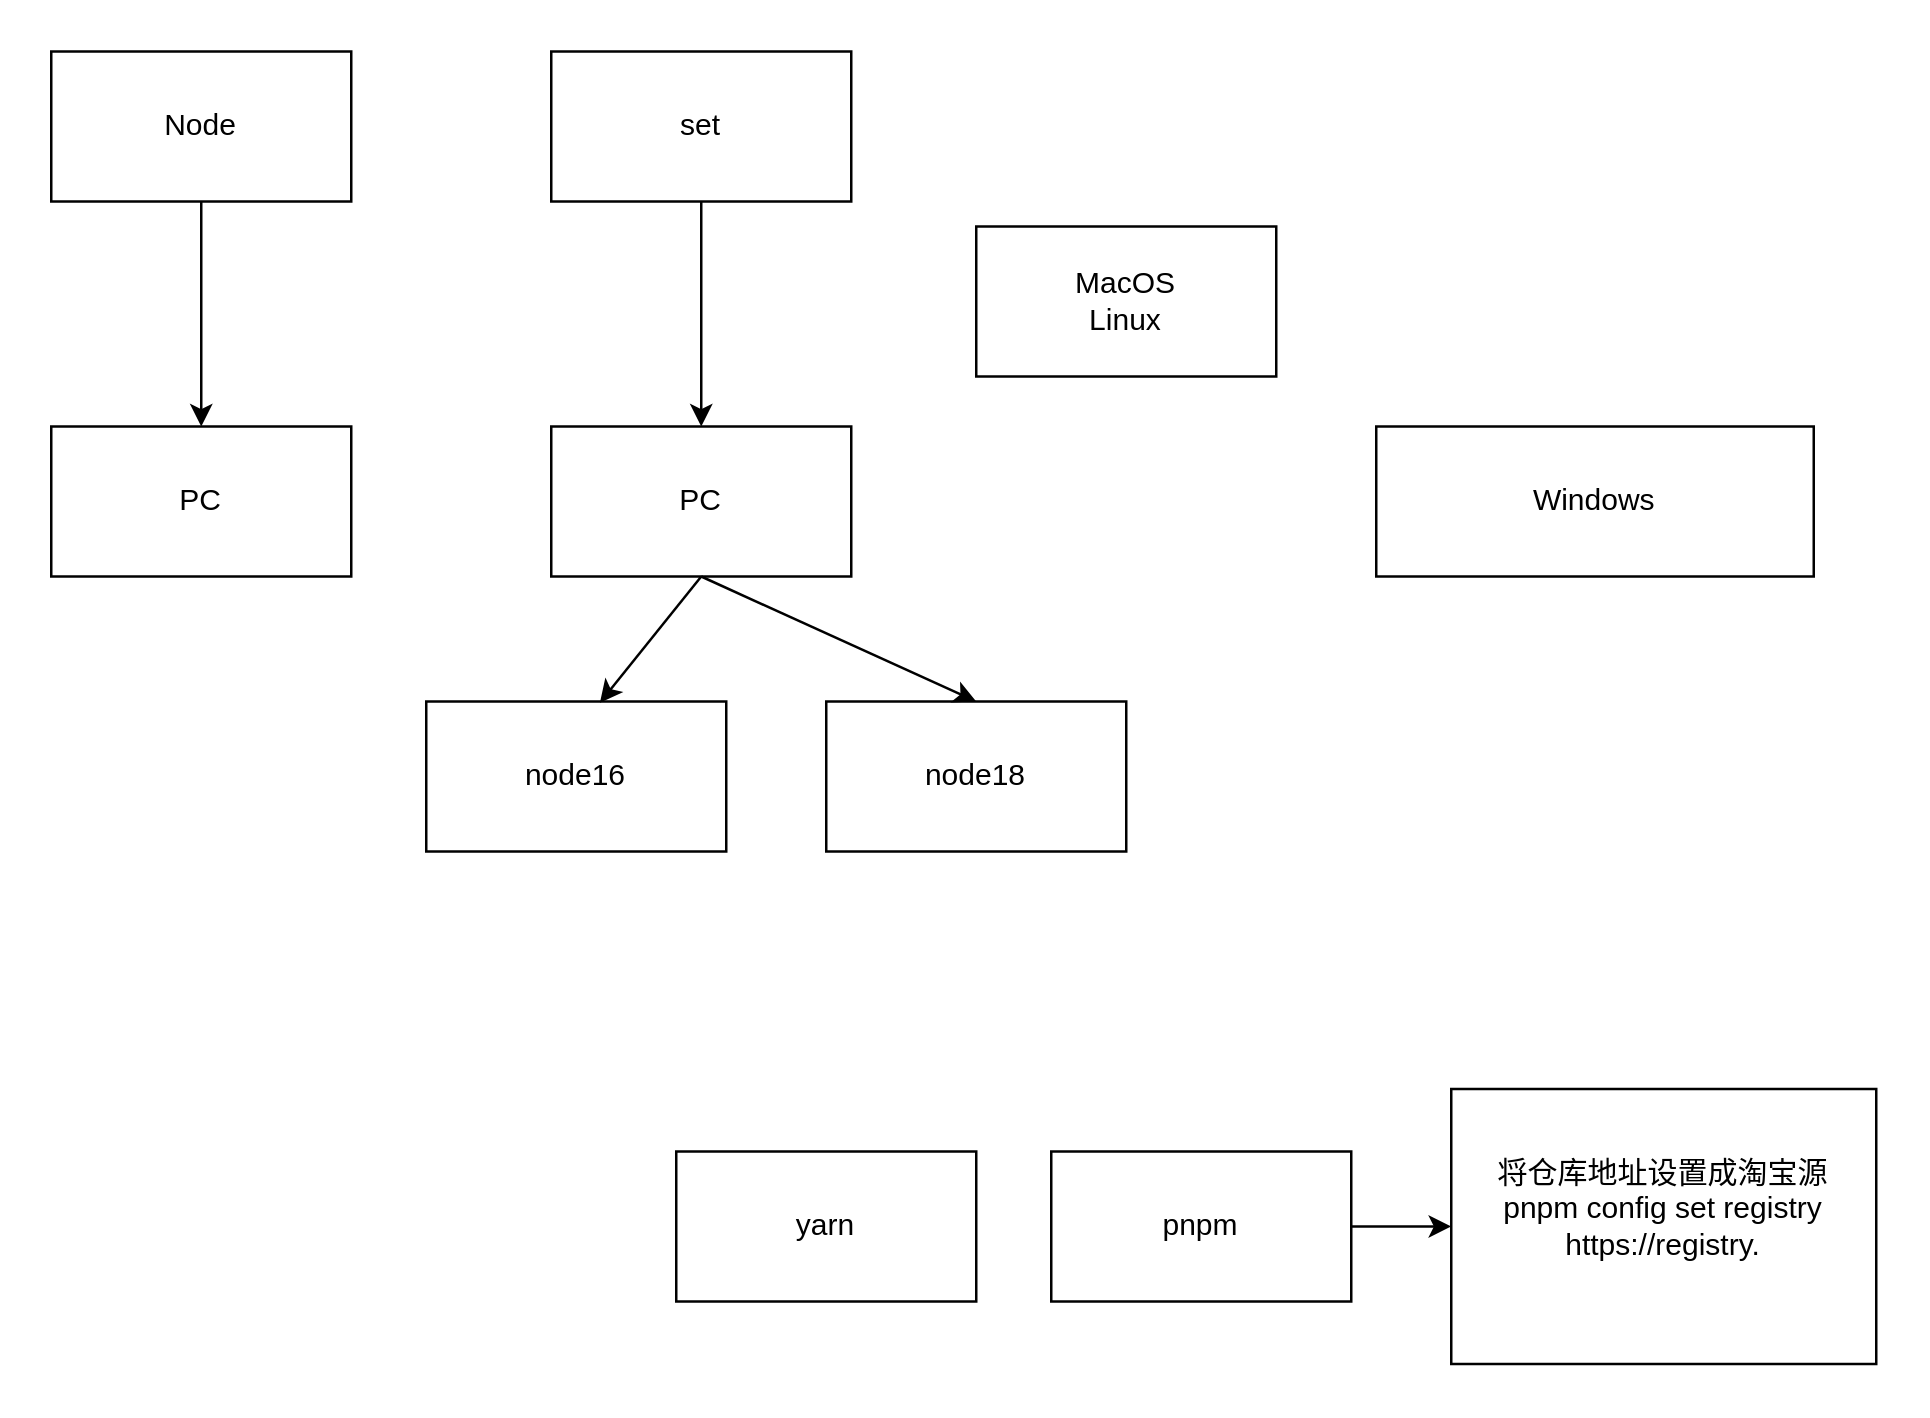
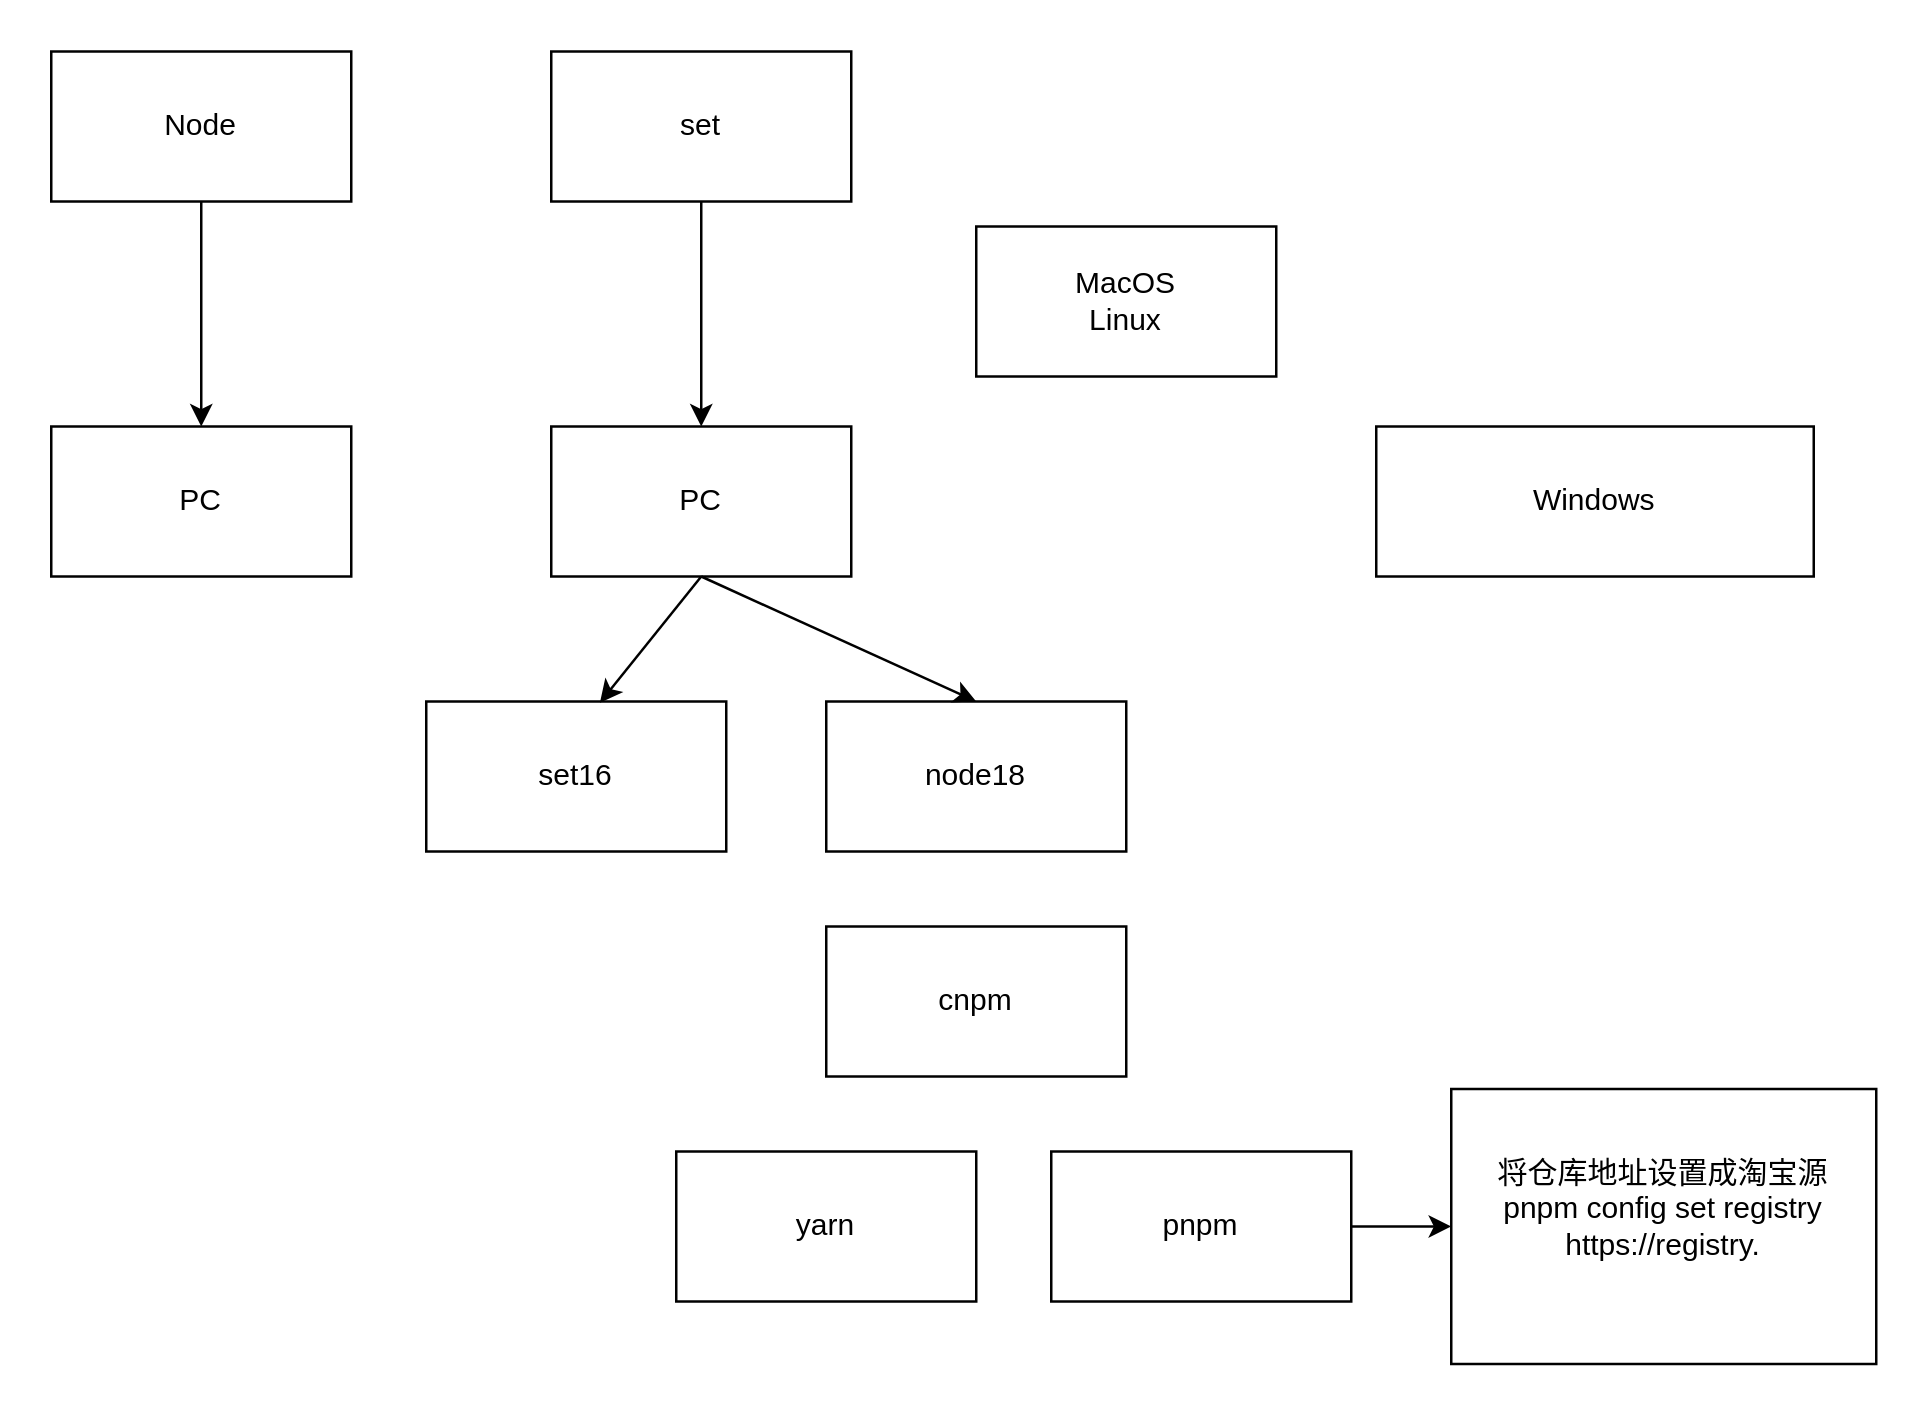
node "node16": label "node16" -> "set16"
node "cnpm": added
